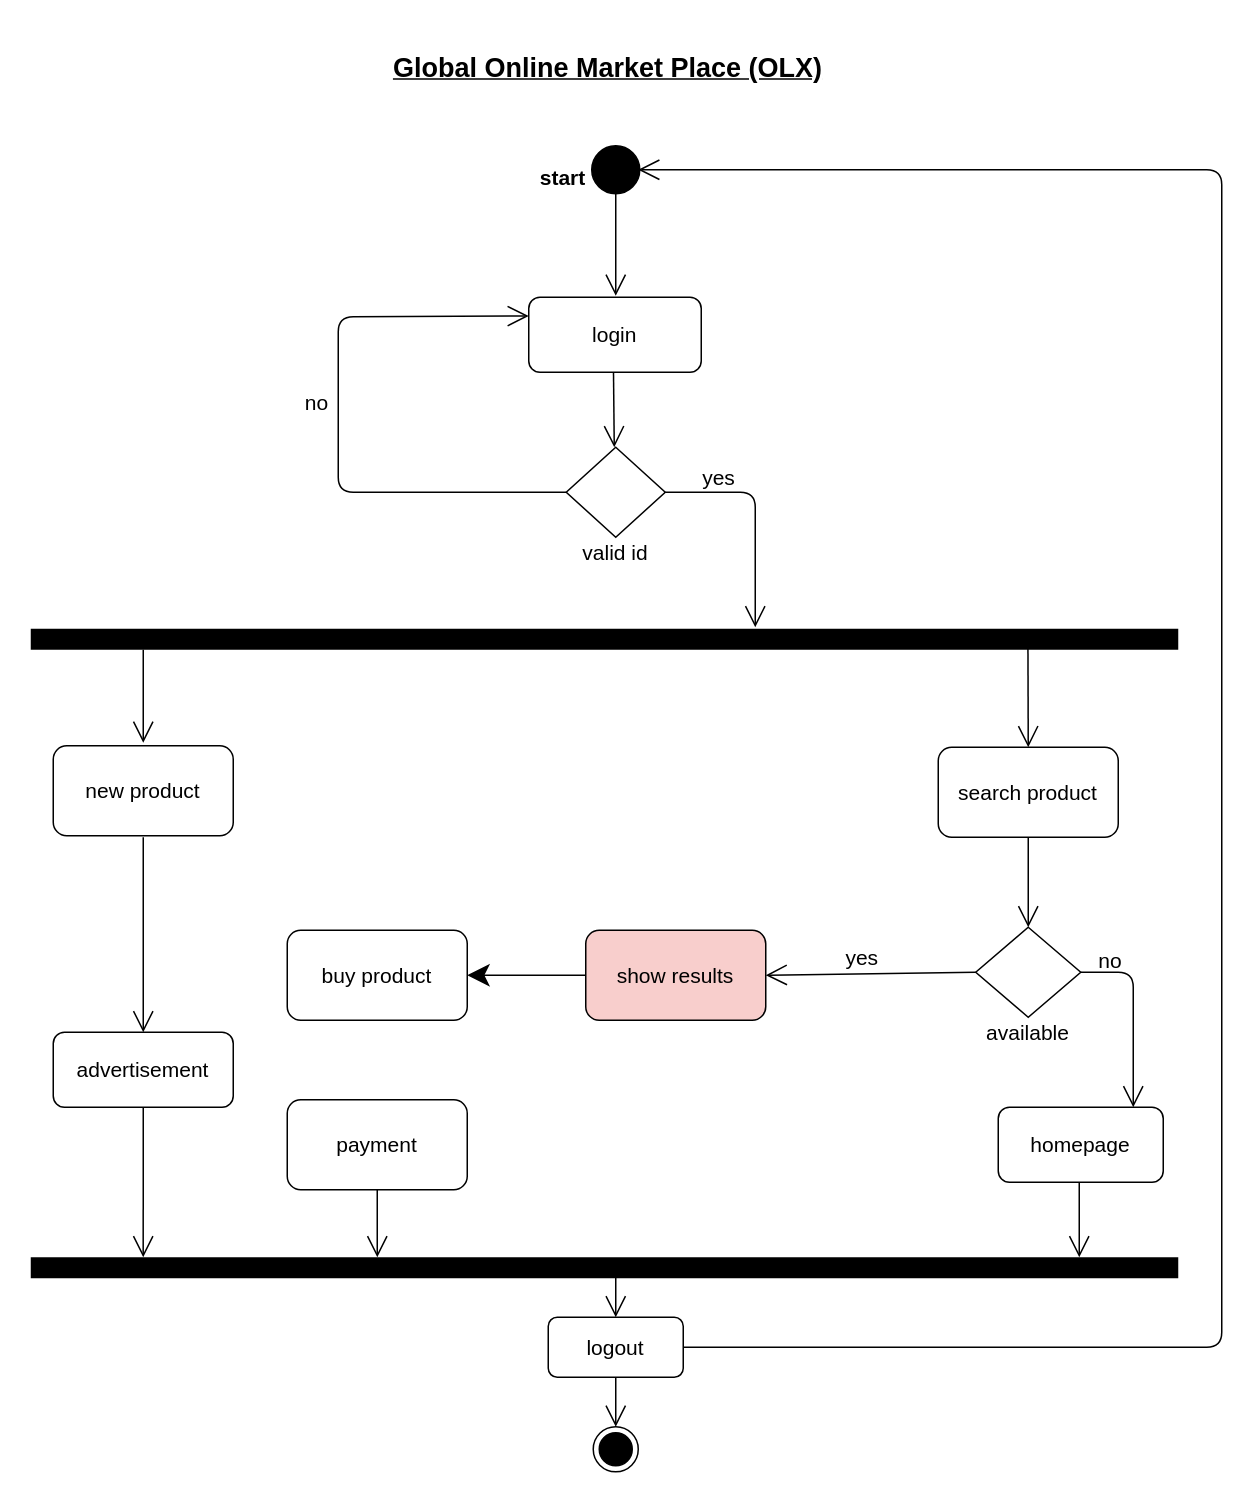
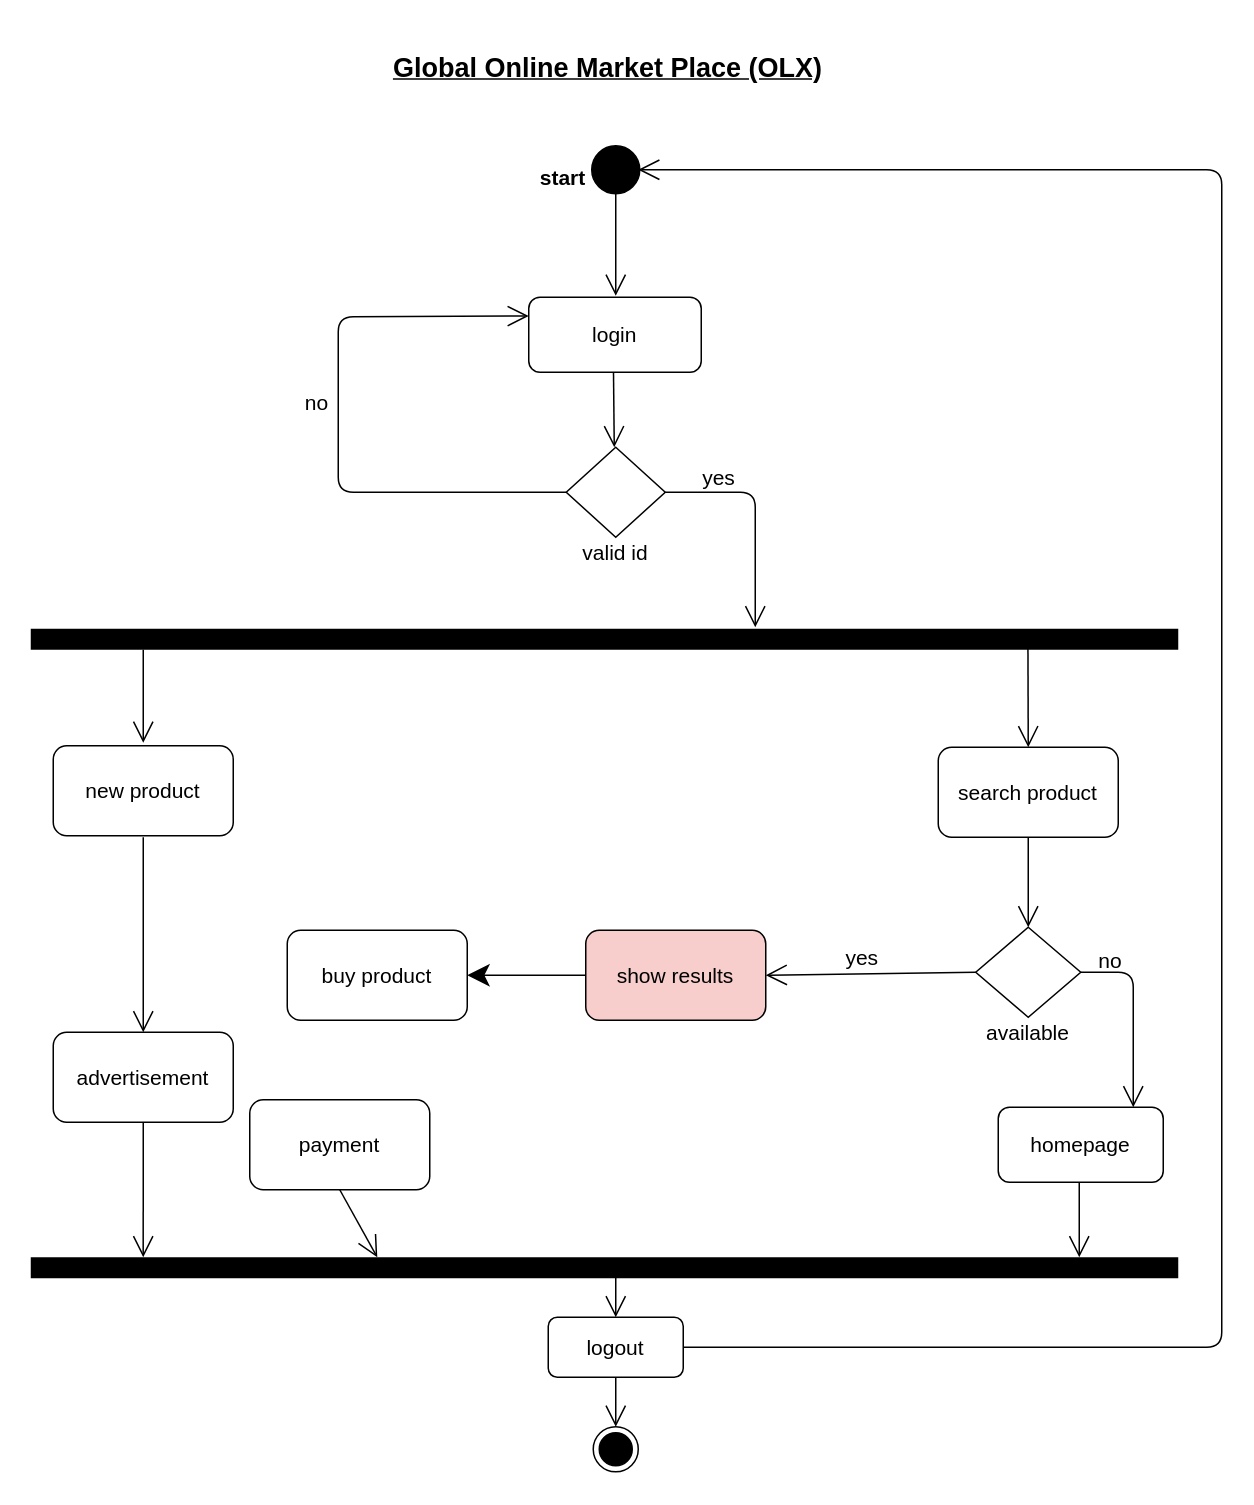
node "advertisement": size 180x75 -> 180x90
node "payment": moved (377, 1145) -> (340, 1145)
